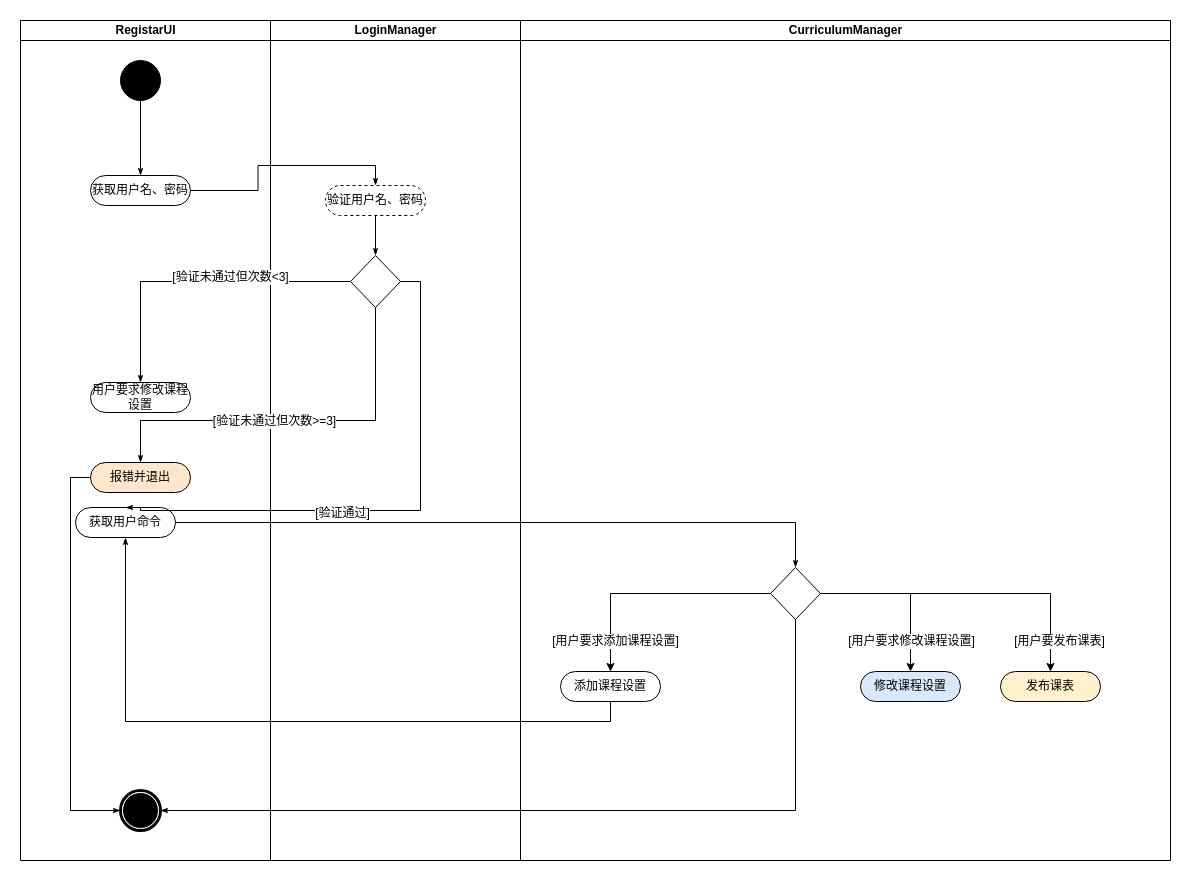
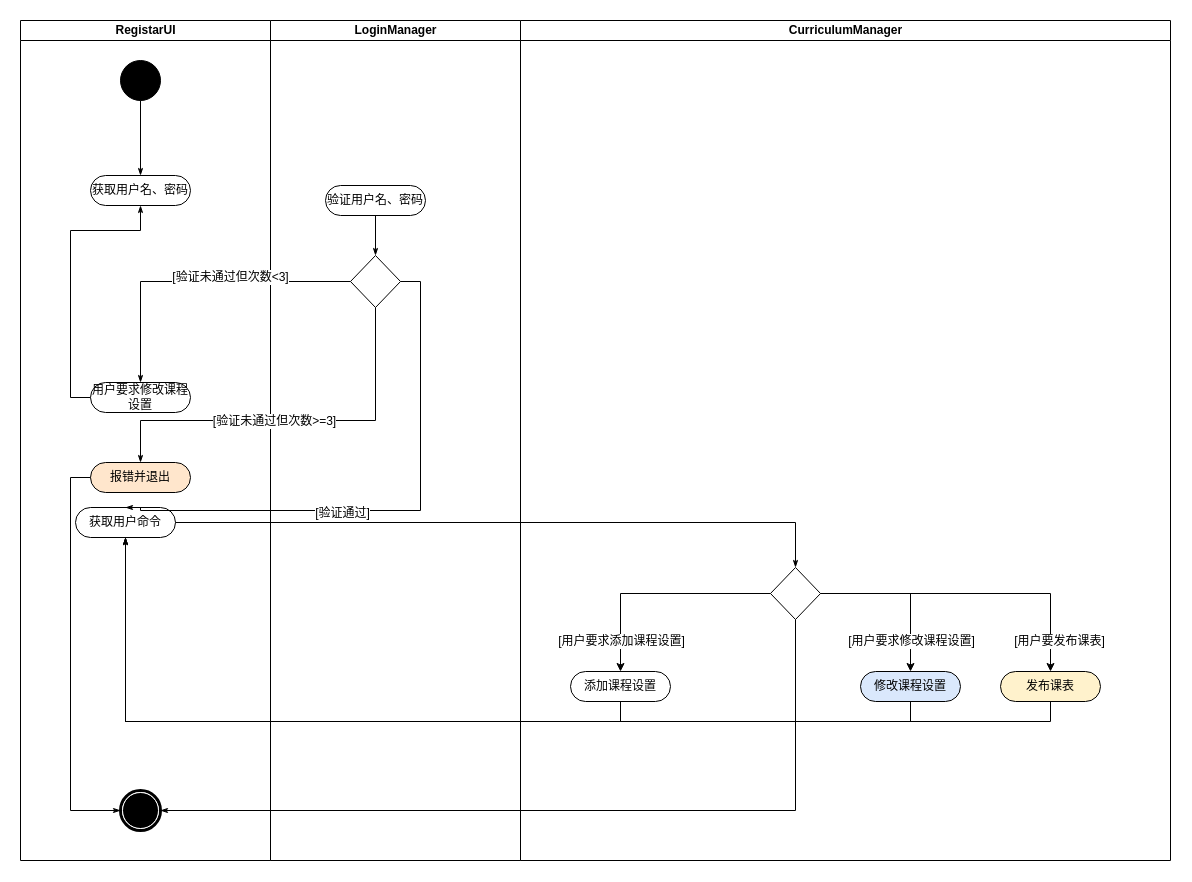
edge "获取用户名、密码" -> "验证用户名、密码": removed
node "验证用户名、密码": style dashed -> solid
edge "用户要求修改课程设置" -> "获取用户名、密码": added
node "添加课程设置": moved (611, 687) -> (621, 687)
edge "修改课程设置" -> "获取用户命令": added
edge "发布课表" -> "获取用户命令": added
